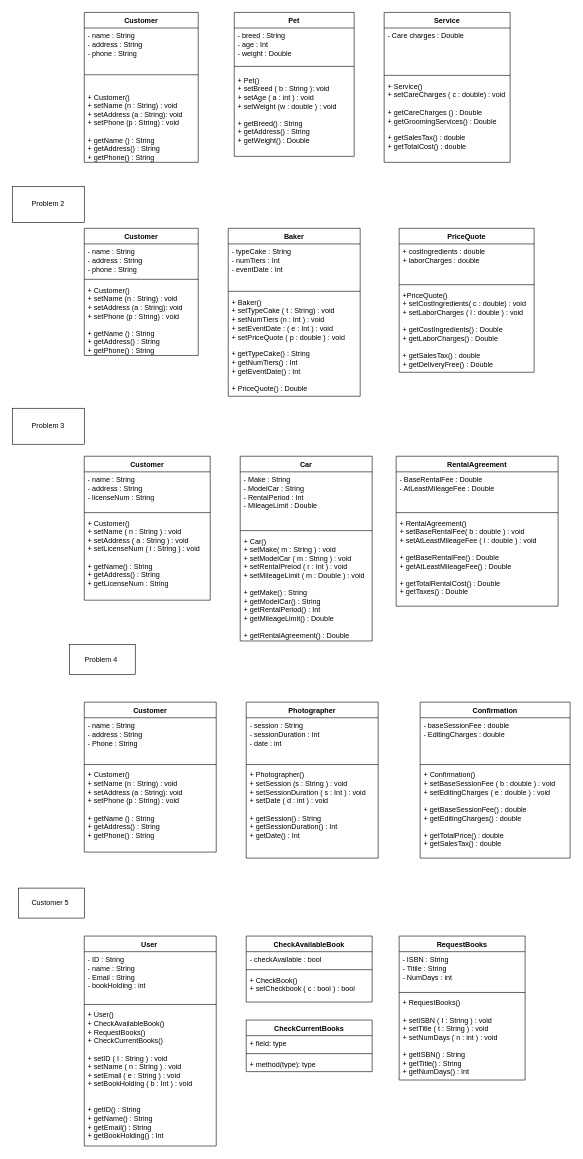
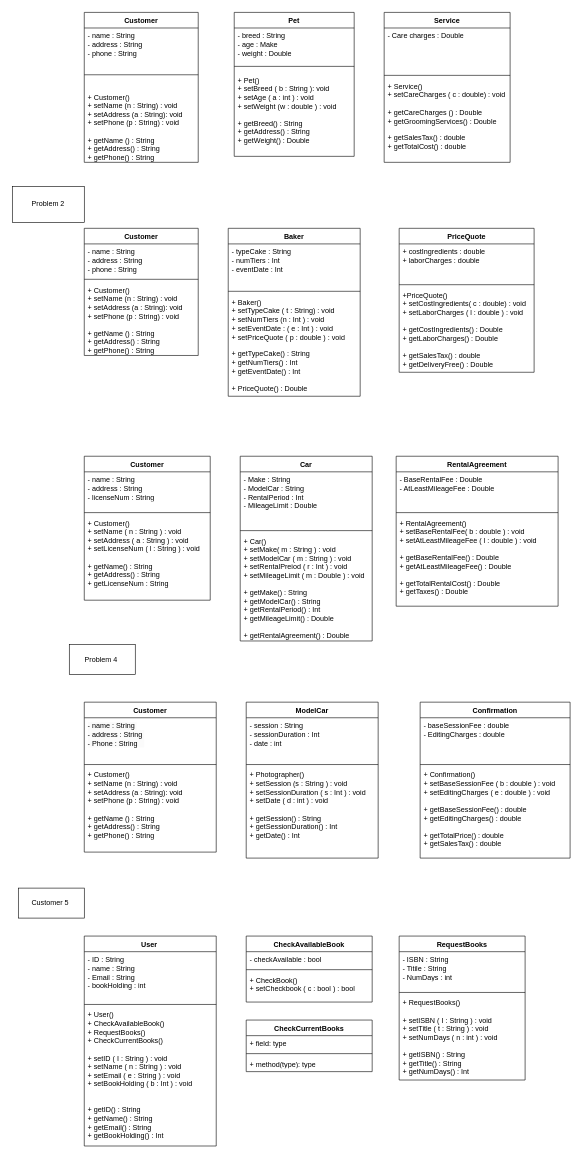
node "- breed : String - age : Int - weight : Double": label "- breed : String - age : Int - weight : Double" -> "- breed : String - age : Make - weight : Double"
node "Problem 3": removed
node "Photographer": label "Photographer" -> "ModelCar"
